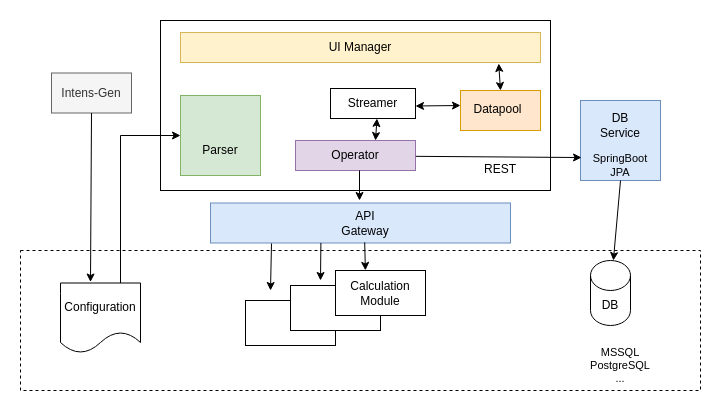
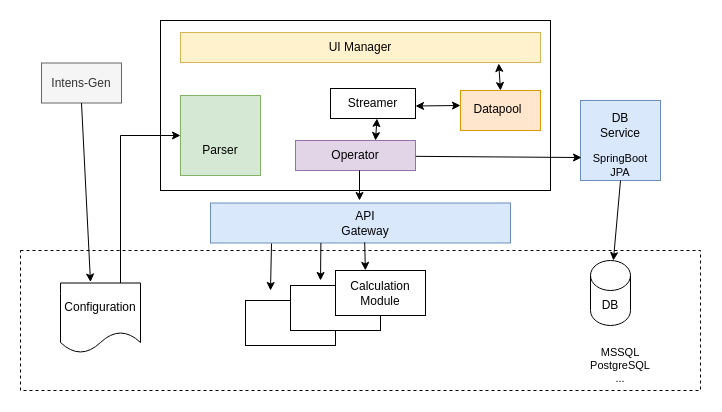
node "Intens-Gen": moved (92, 93) -> (82, 83)
node "REST": removed
